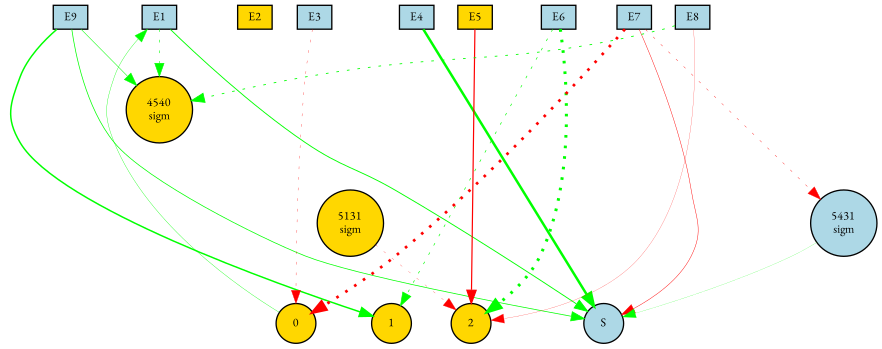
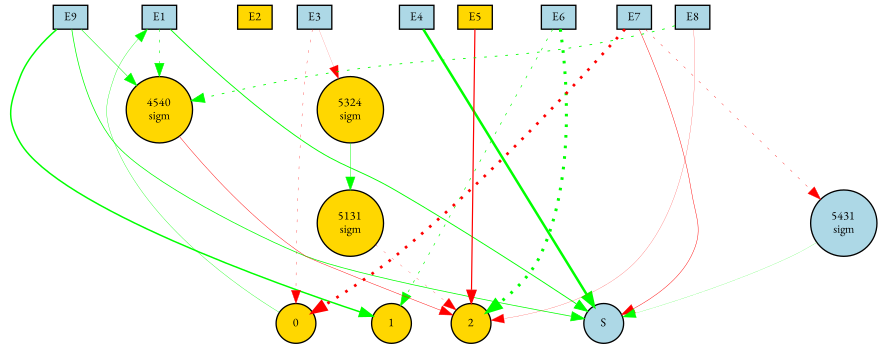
node "5324 sigm": added
edge "4540 sigm" -> "2": added
